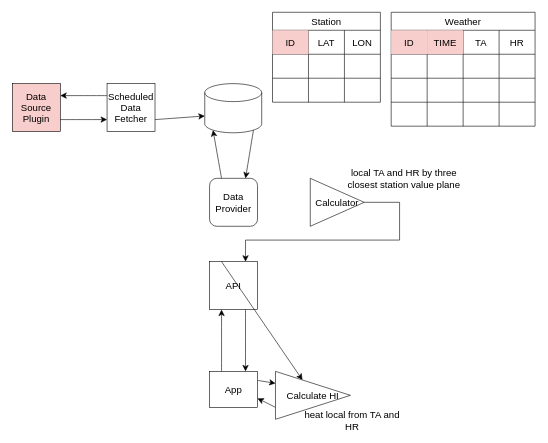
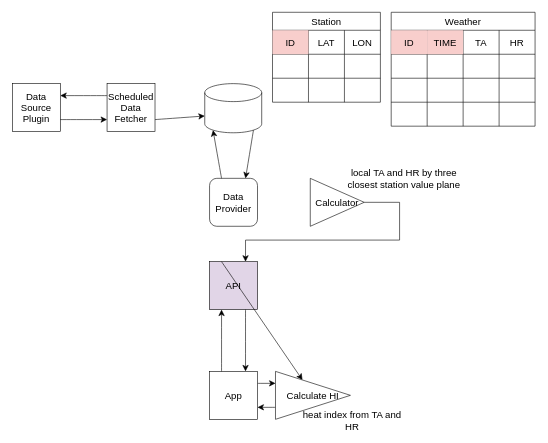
node "Data Source Plugin": fillcolor #f8cecc -> #ffffff
node "API": fillcolor #ffffff -> #e1d5e7
node "App": size 48x36 -> 48x48
node "heat local from TA and HR": label "heat local from TA and HR" -> "heat index from TA and HR"
